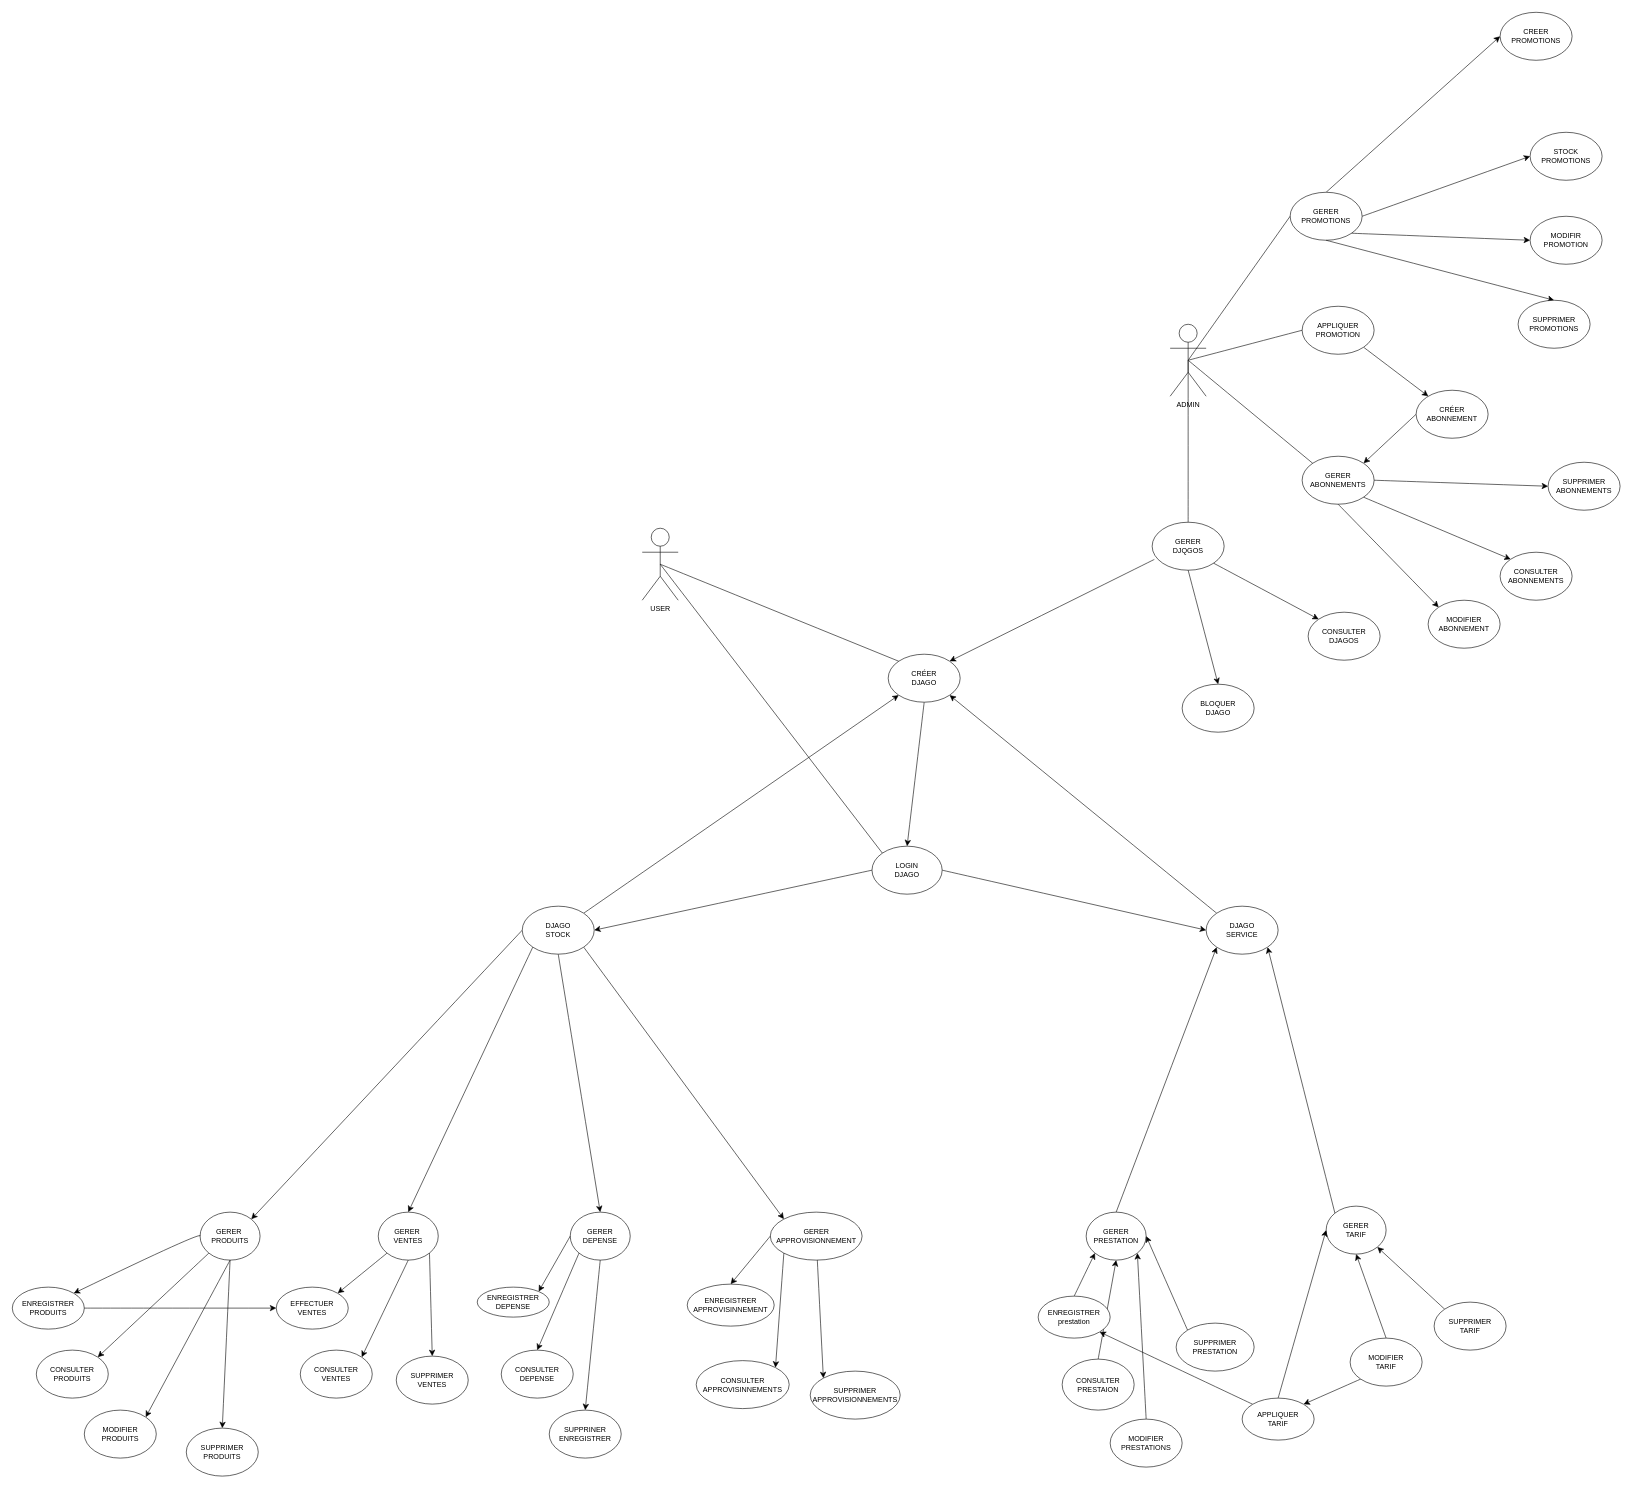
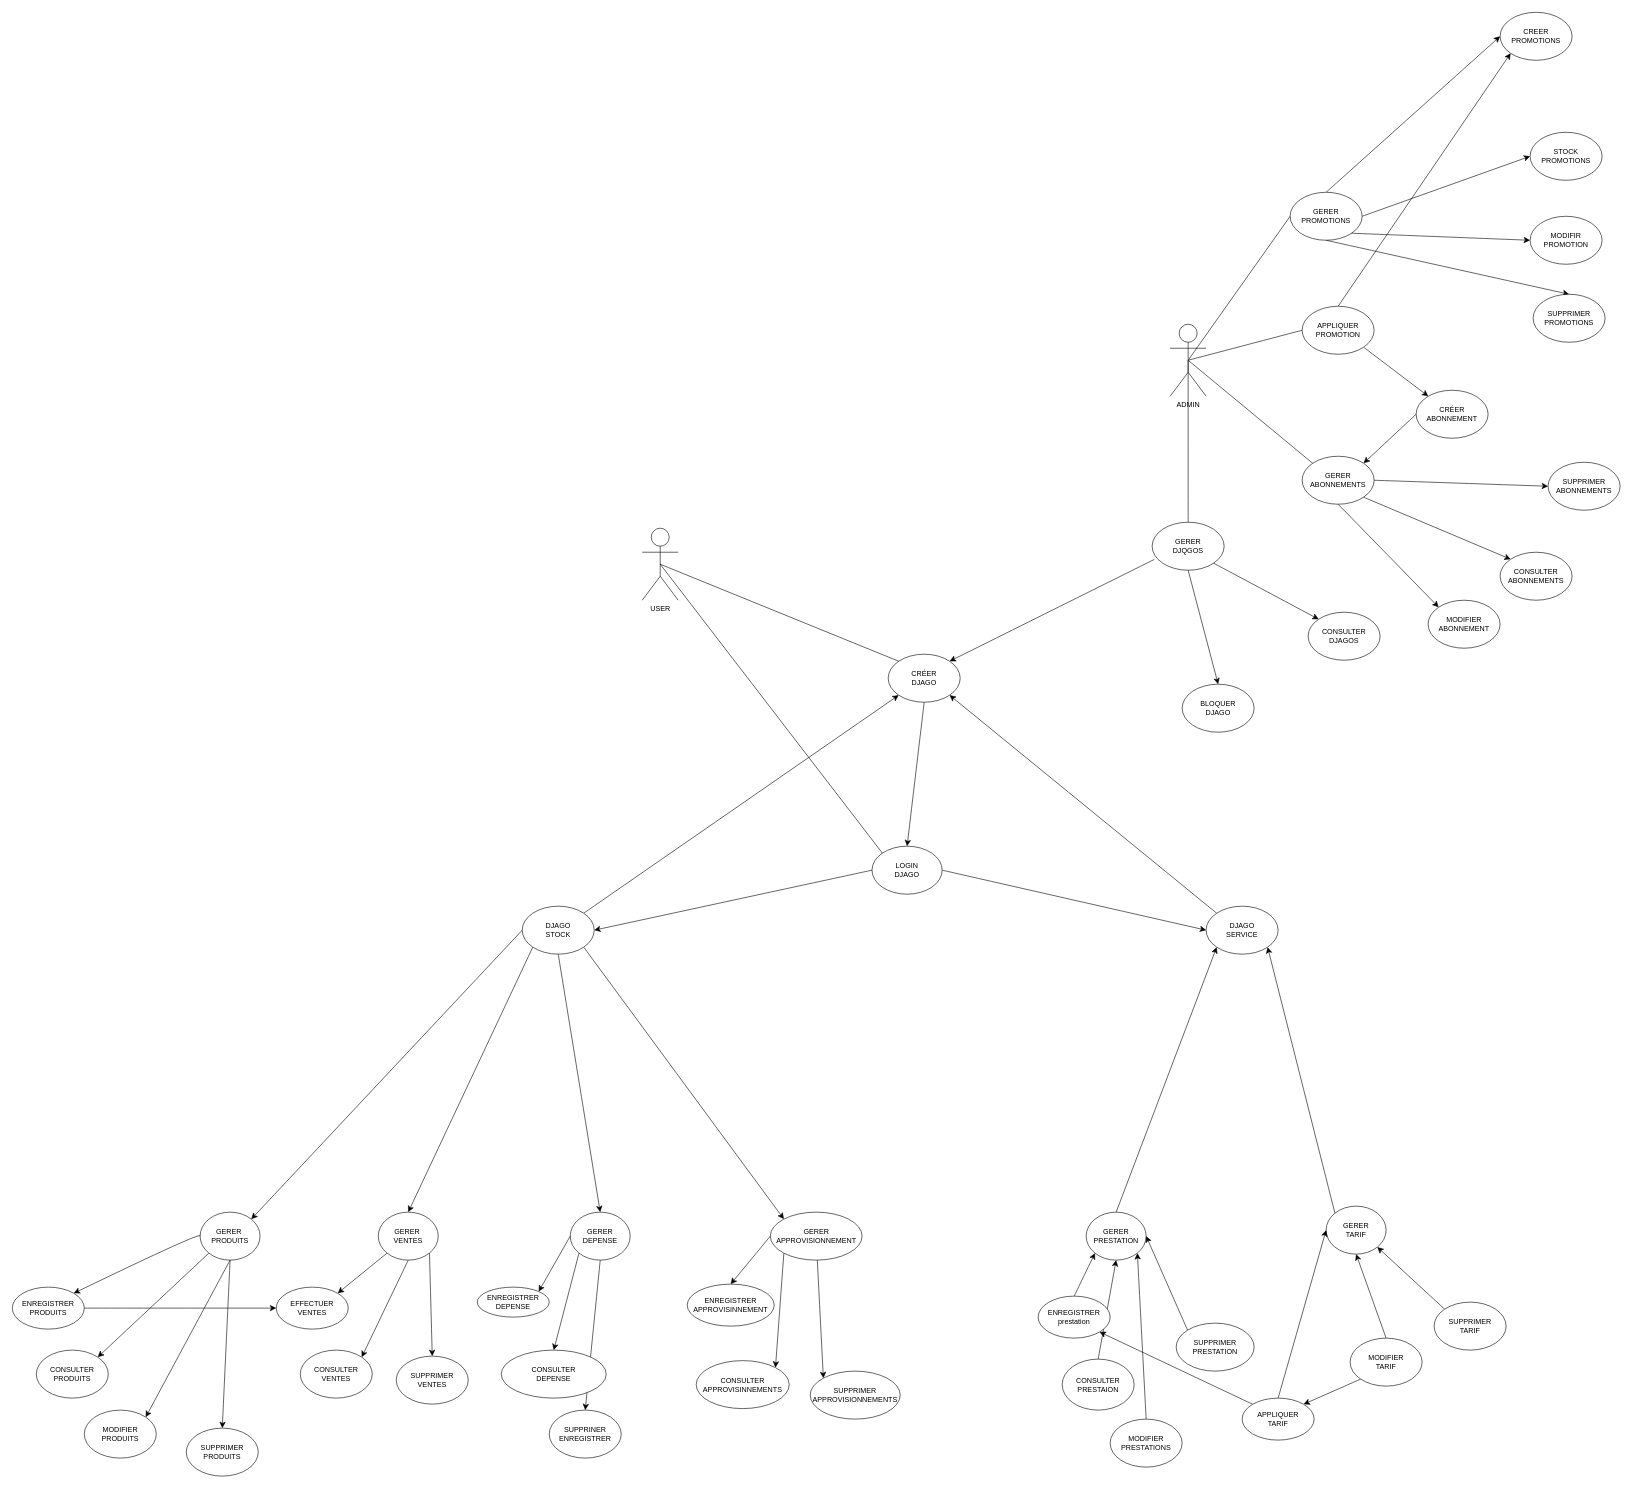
edge "APPLIQUER PROMOTION" -> "CREER PROMOTIONS": added
node "SUPPRIMER PROMOTIONS": moved (1554, 324) -> (1569, 318)
node "CONSULTER DEPENSE": size 72x48 -> 105x48
